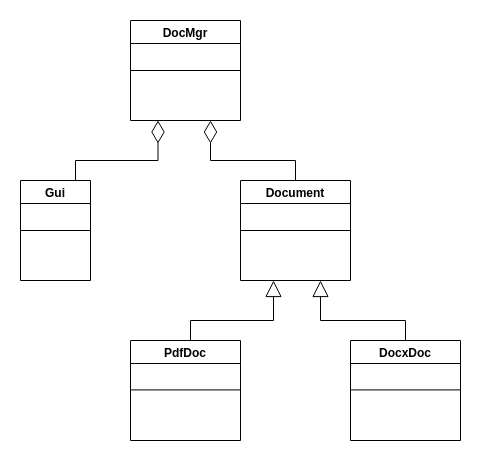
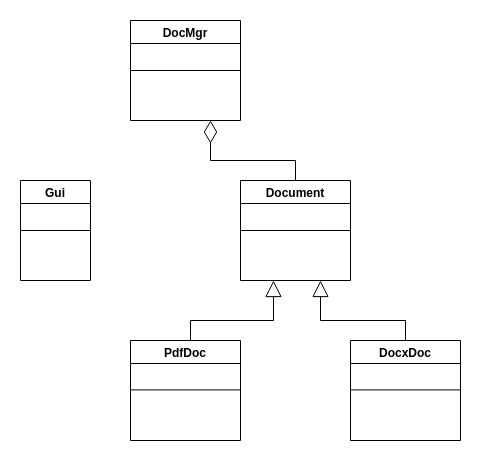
edge "Gui" -> "DocMgr": removed
